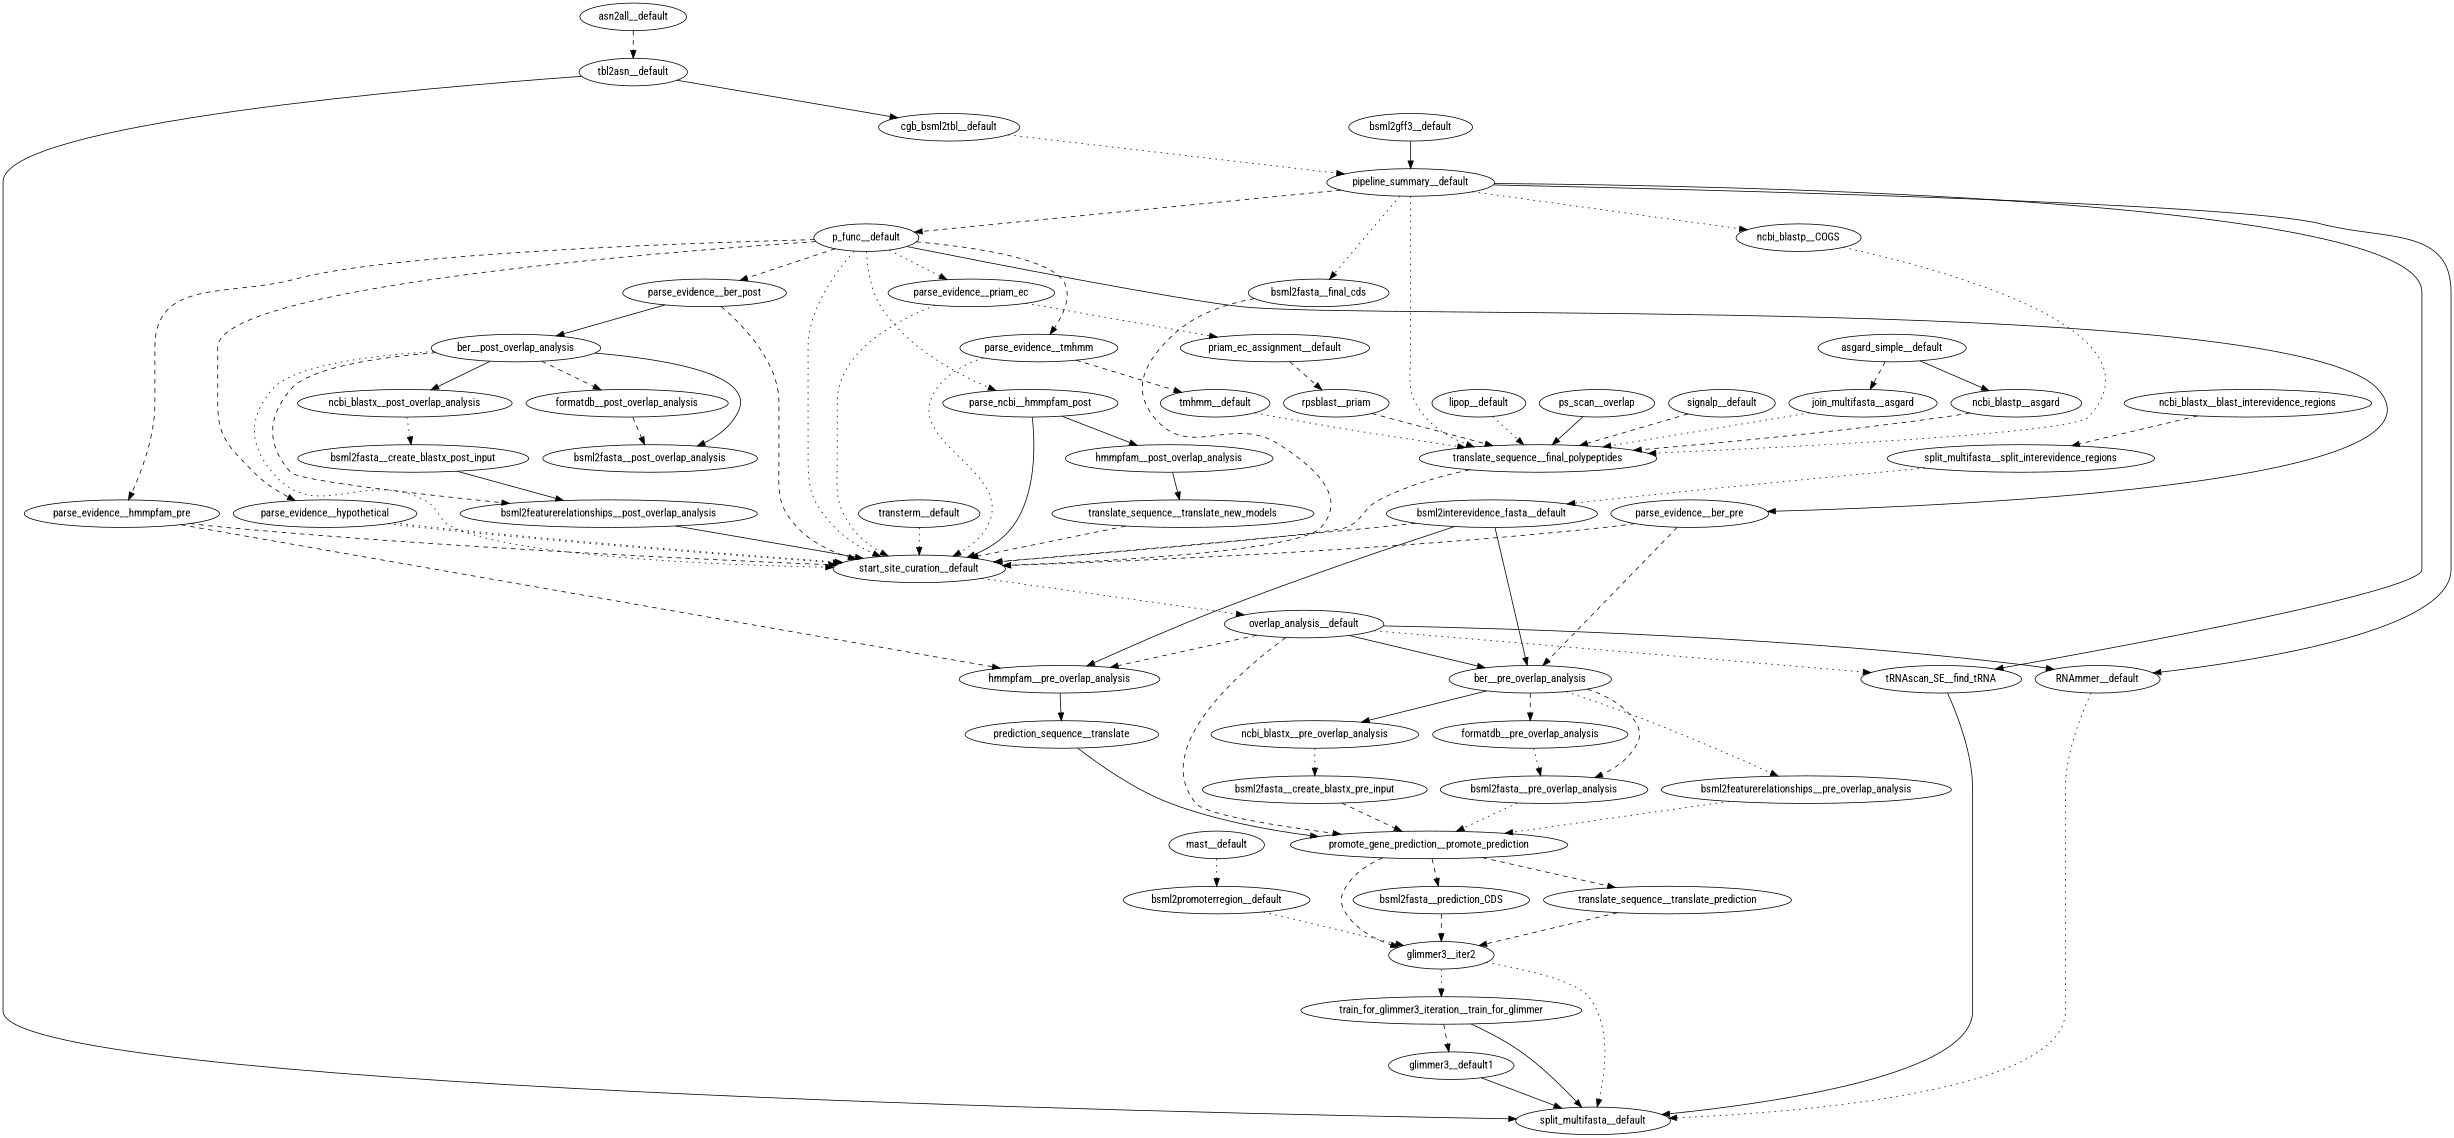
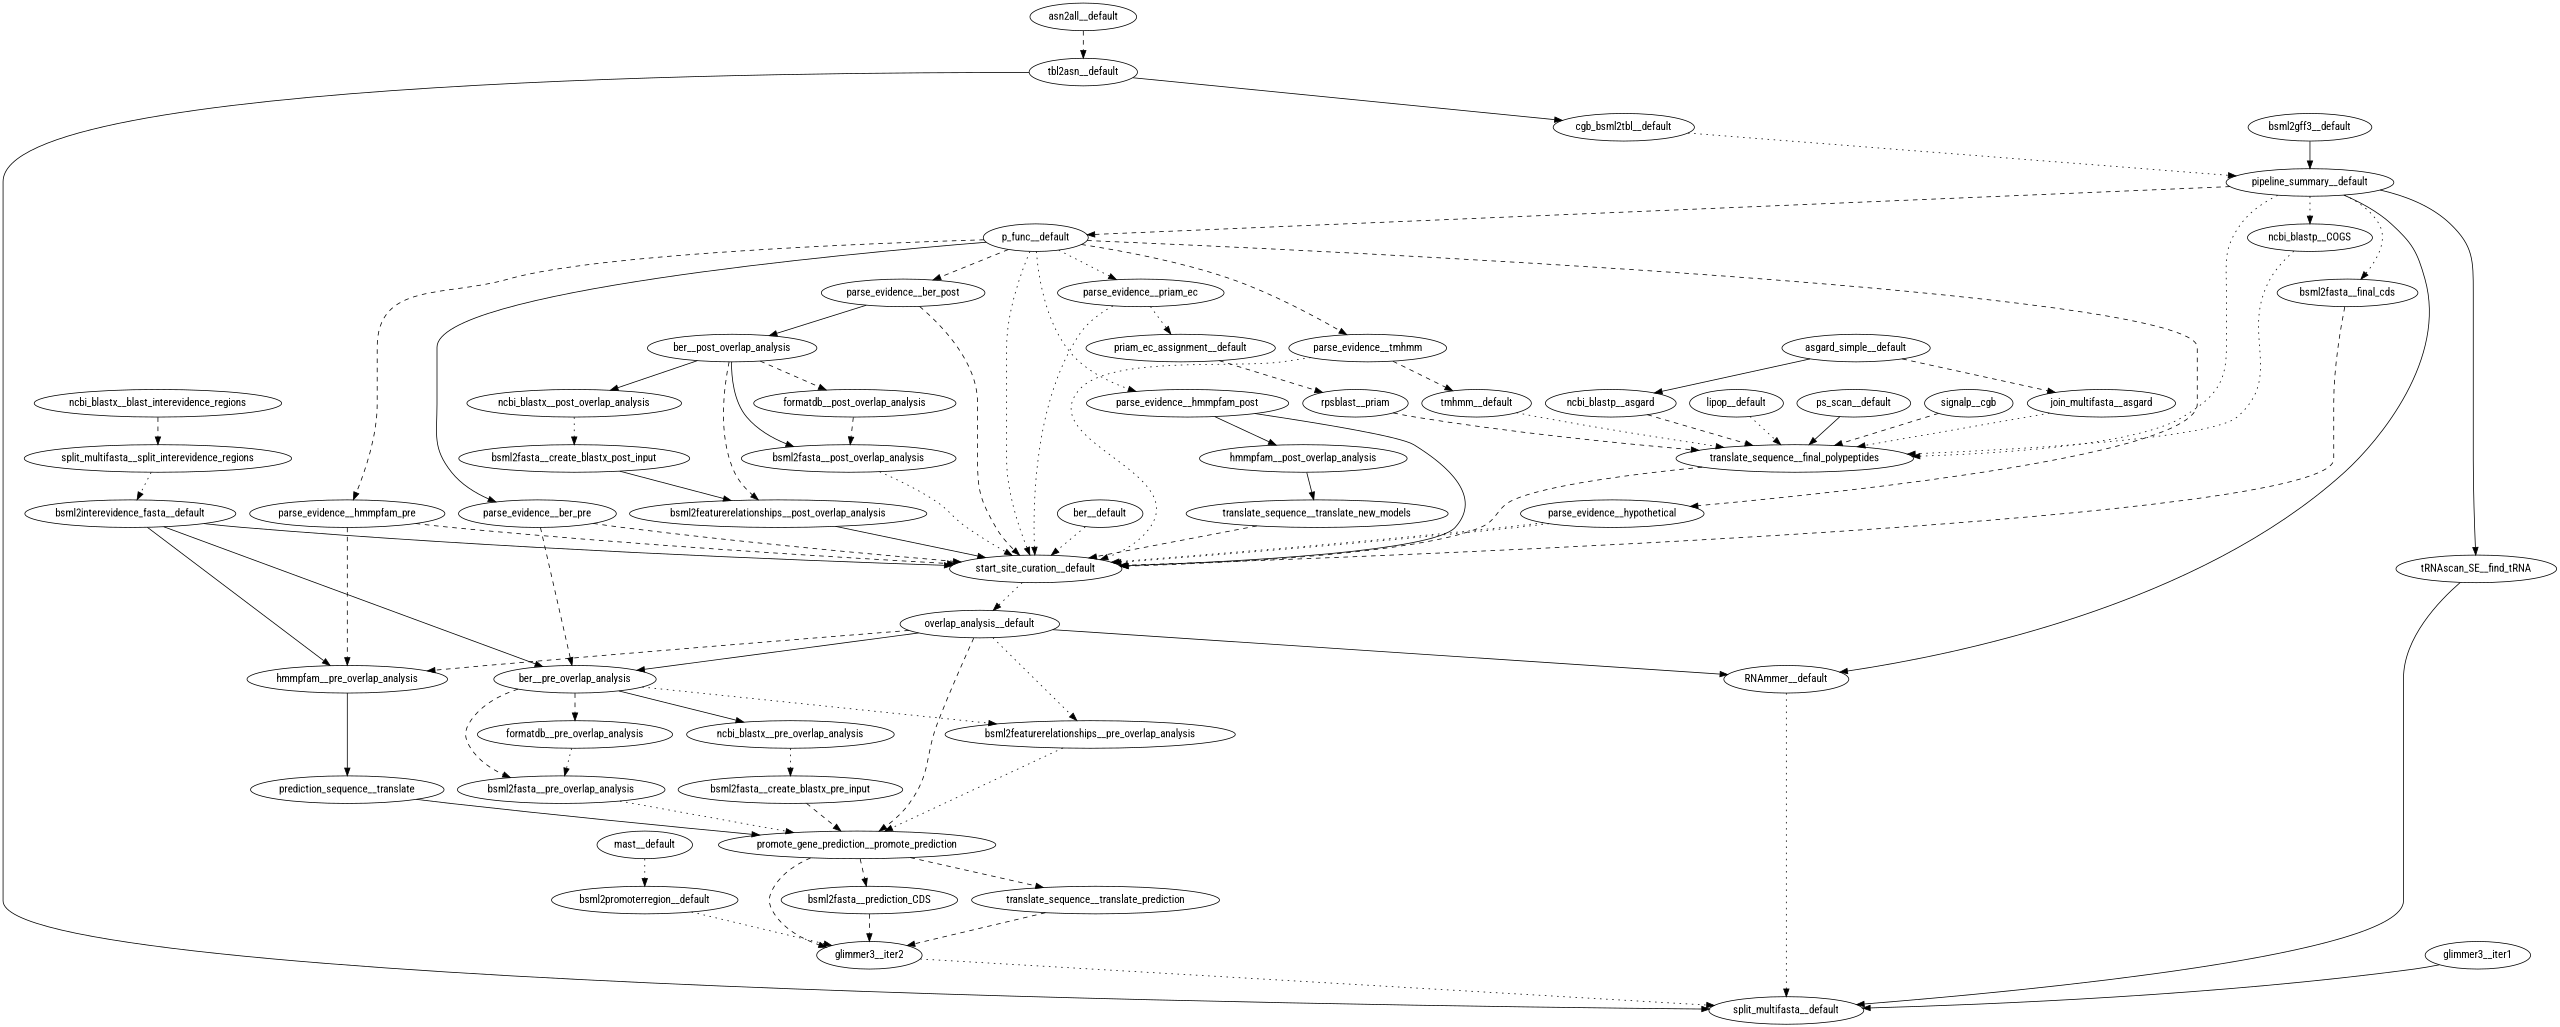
node "parse_ncbi__hmmpfam_post": label "parse_ncbi__hmmpfam_post" -> "parse_evidence__hmmpfam_post"
node "ps_scan__overlap": label "ps_scan__overlap" -> "ps_scan__default"
node "signalp__default": label "signalp__default" -> "signalp__cgb"
edge "ber__post_overlap_analysis" -> "start_site_curation__default": now "bsml2fasta__post_overlap_analysis" -> "start_site_curation__default"
node "transterm__default": label "transterm__default" -> "ber__default"
edge "bsml2interevidence_fasta__default" -> "start_site_curation__default": style dashed -> solid
edge "overlap_analysis__default" -> "tRNAscan_SE__find_tRNA": now "overlap_analysis__default" -> "bsml2featurerelationships__pre_overlap_analysis"
node "train_for_glimmer3_iteration__train_for_glimmer": removed
node "glimmer3__default1": label "glimmer3__default1" -> "glimmer3__iter1"
